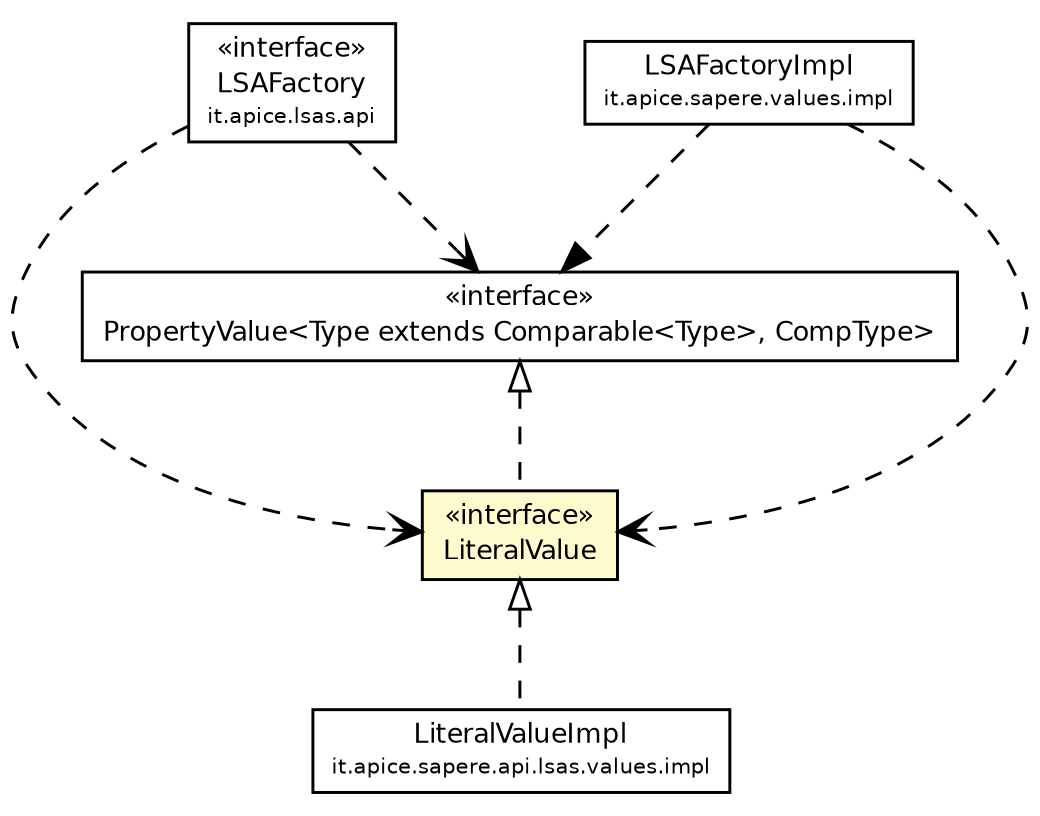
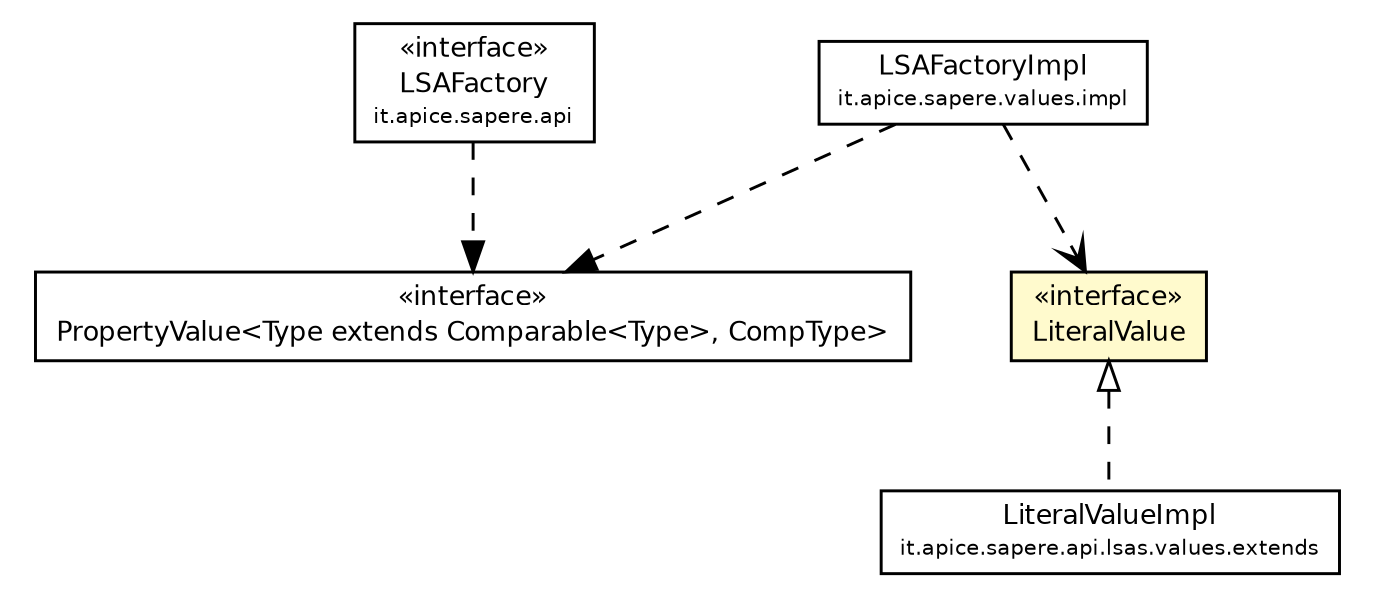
node "LSAFactory": text "it.apice.lsas.api" -> "it.apice.sapere.api"
edge "LSAFactory" -> "PropertyValue<Type extends Comparable<Type>, CompType>": arrowhead open -> normal
edge "LSAFactory" -> "LiteralValue": removed
edge "LiteralValue" -> "PropertyValue<Type extends Comparable<Type>, CompType>": removed
node "LiteralValueImpl": text "it.apice.sapere.api.lsas.values.impl" -> "it.apice.sapere.api.lsas.values.extends"
